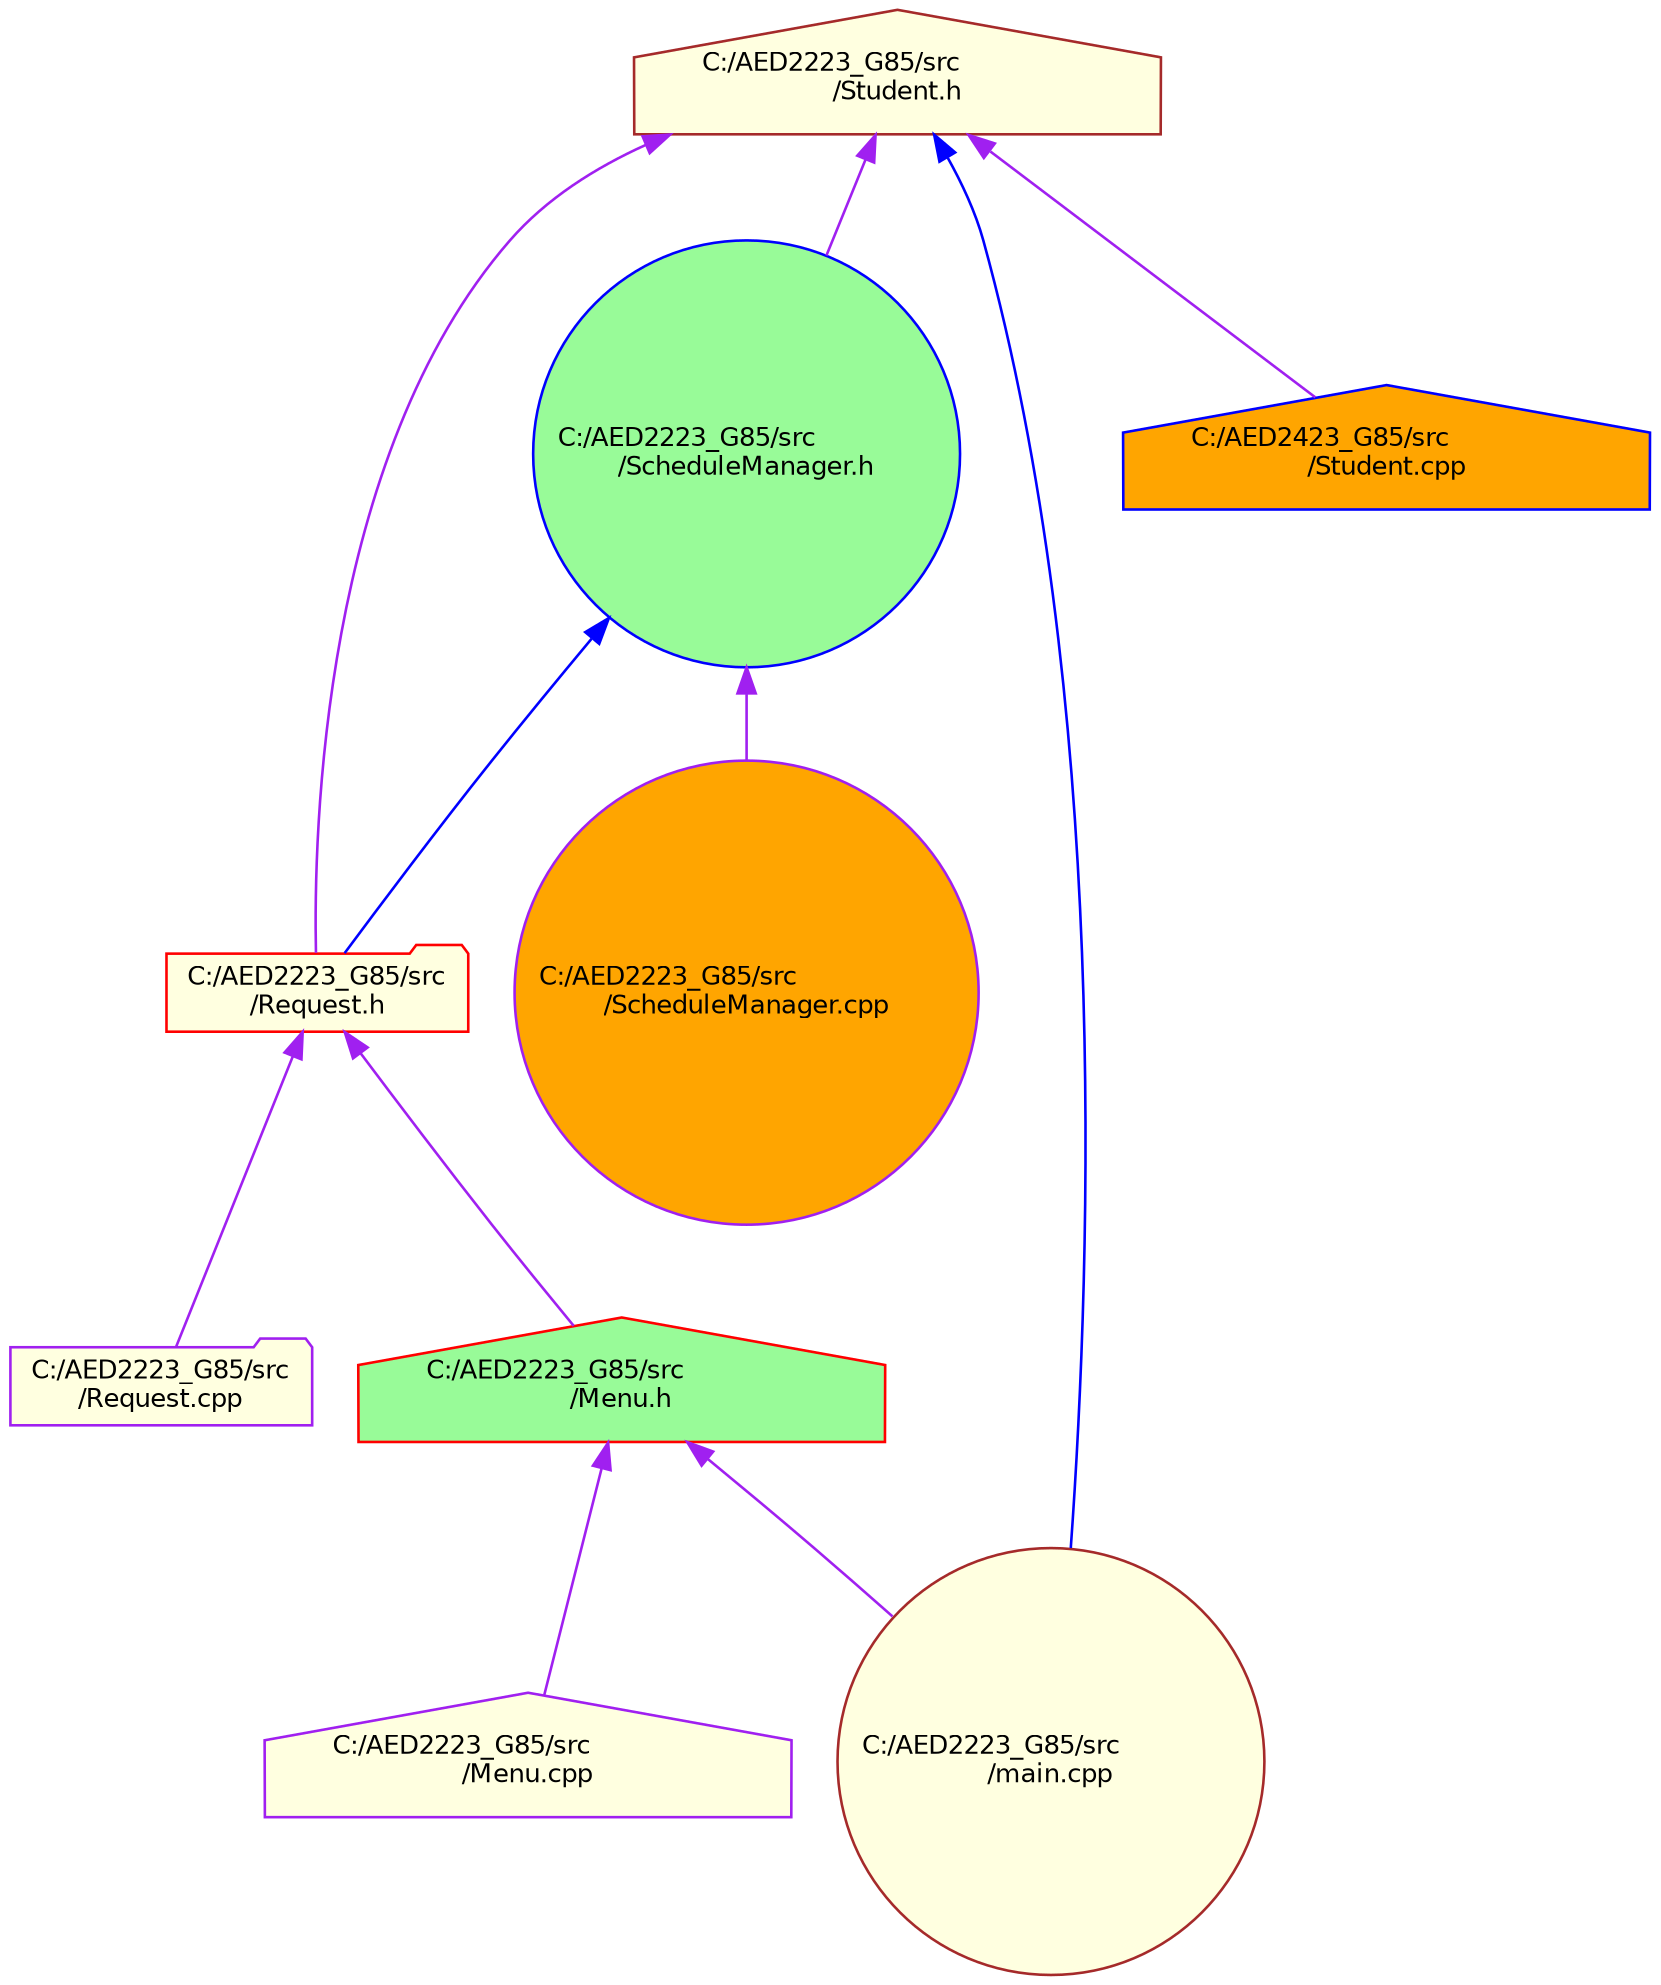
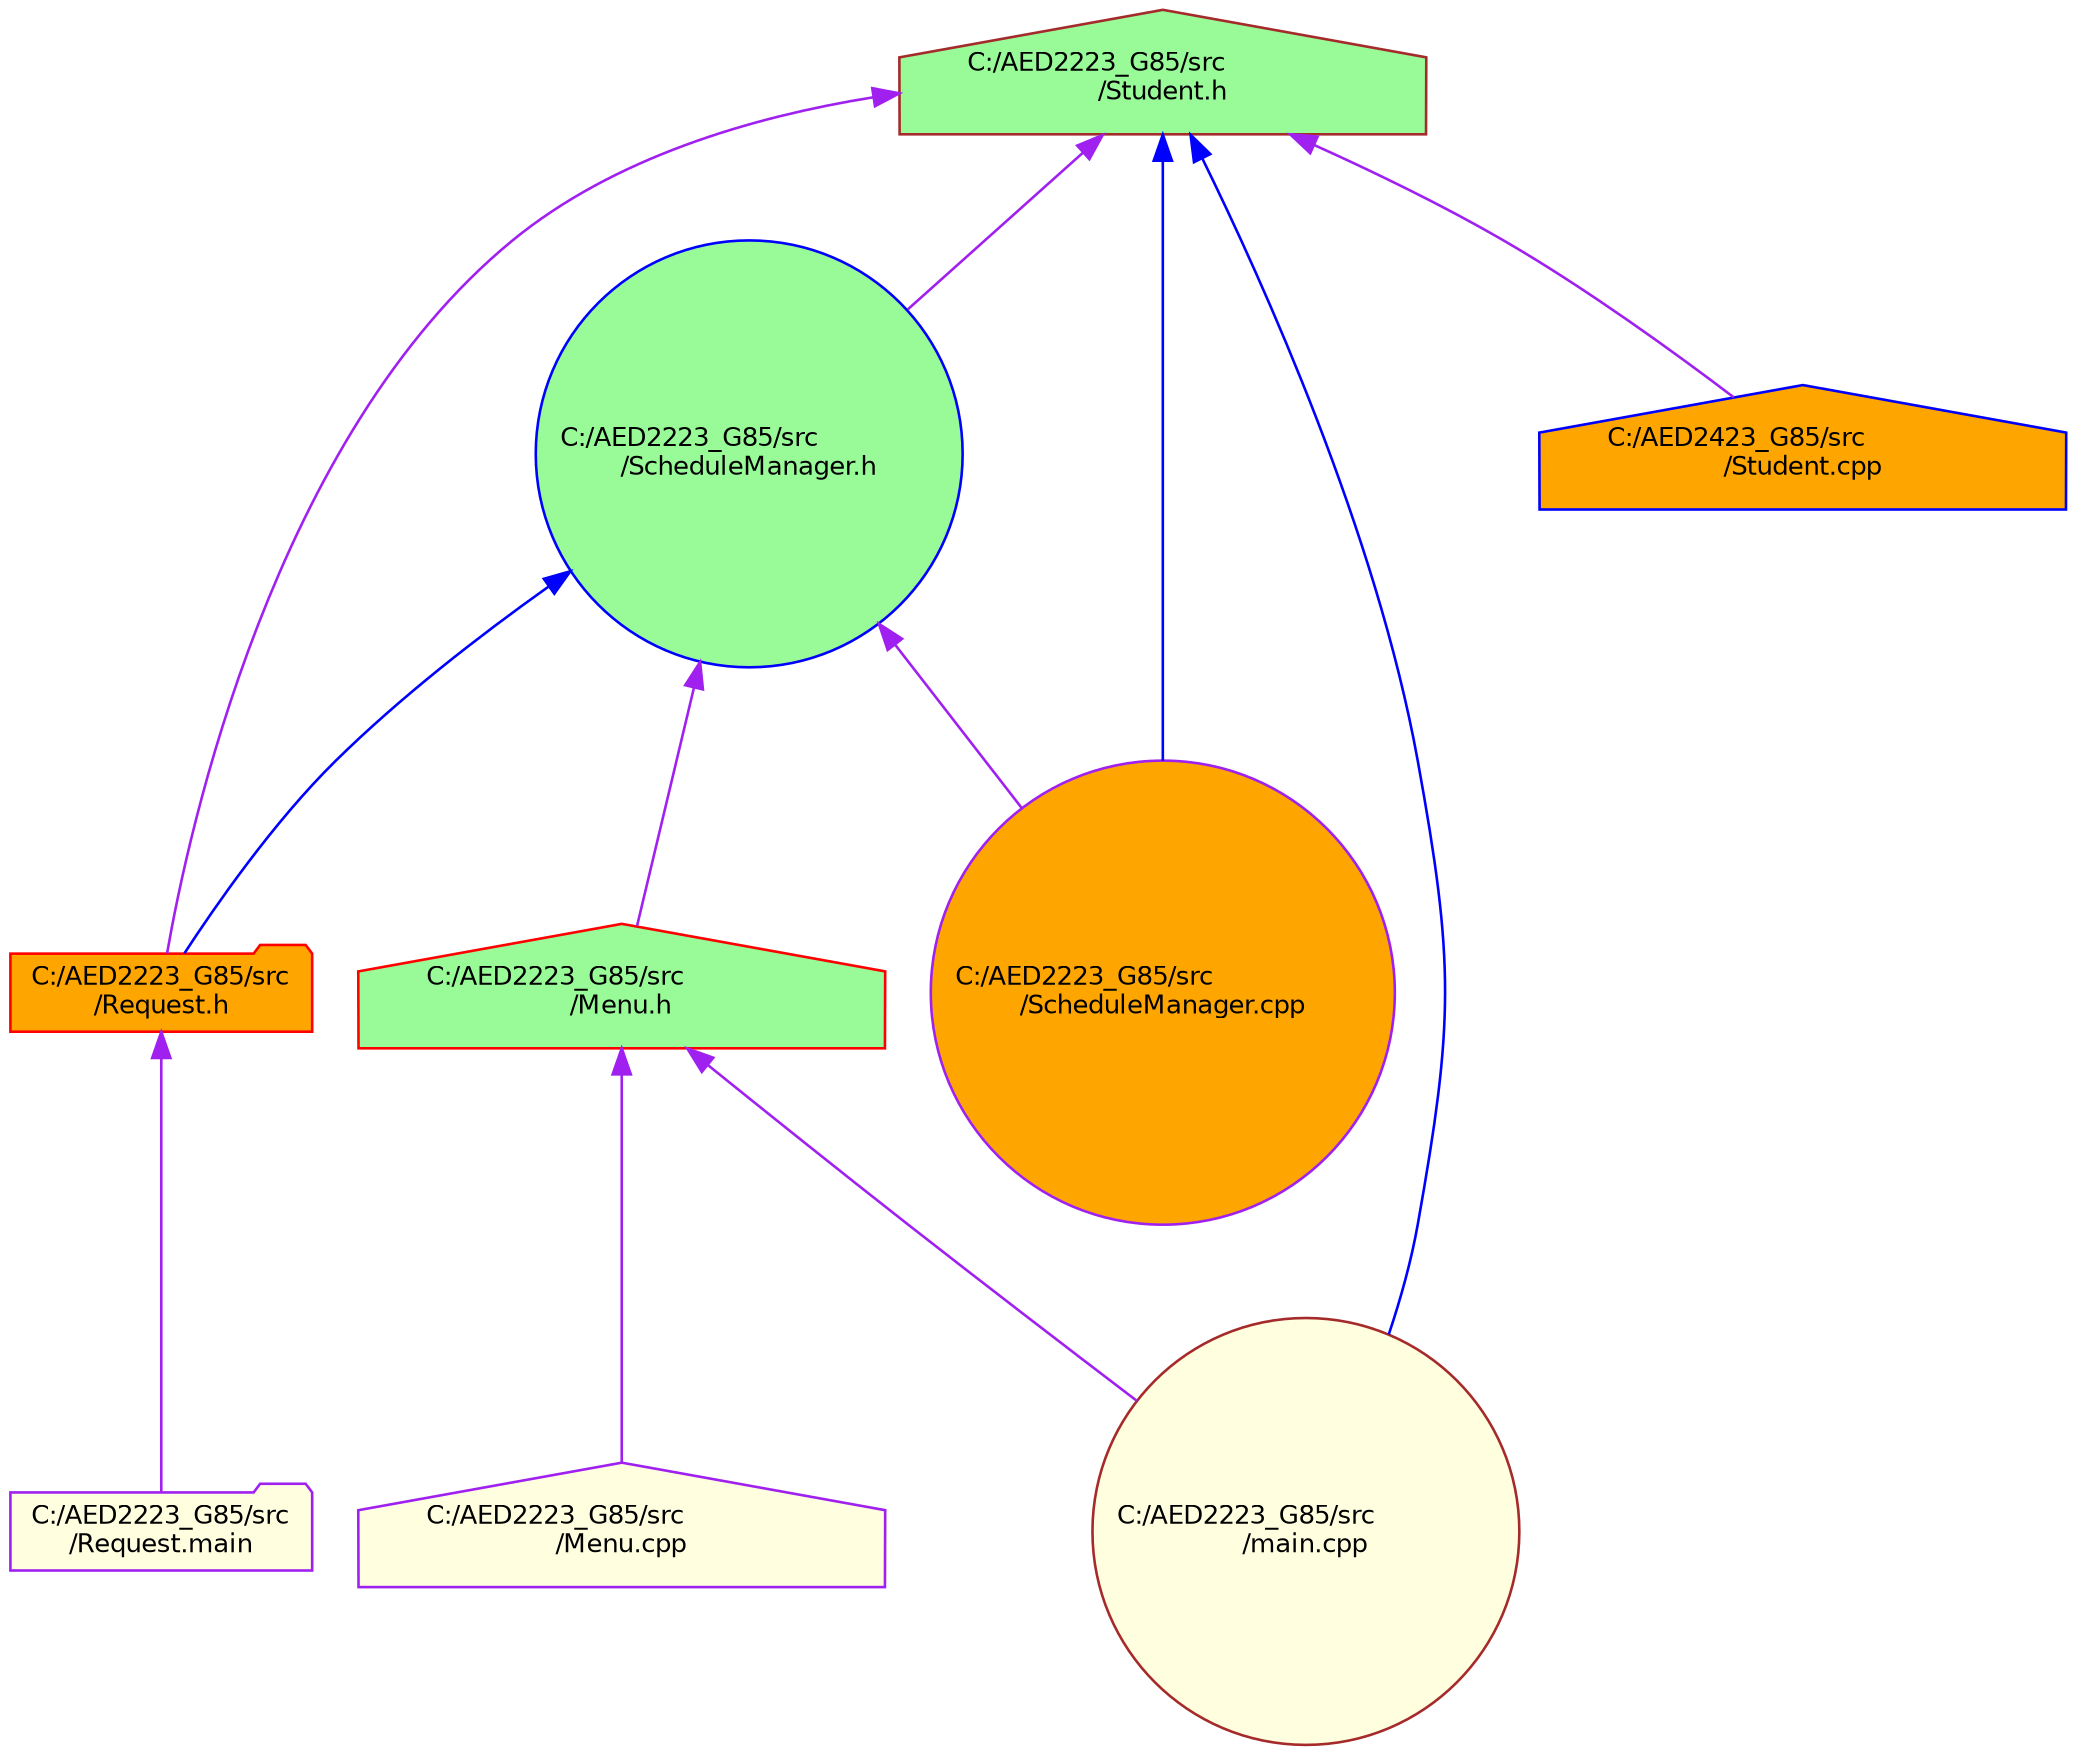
node "C:/AED2223_G85/src /Student.h": fillcolor lightyellow -> palegreen
edge "C:/AED2223_G85/src /ScheduleManager.cpp" -> "C:/AED2223_G85/src /Student.h": added
node "C:/AED2223_G85/src /Request.h": fillcolor lightyellow -> orange
edge "C:/AED2223_G85/src /Menu.h" -> "C:/AED2223_G85/src /Request.h": now "C:/AED2223_G85/src /Menu.h" -> "C:/AED2223_G85/src /ScheduleManager.h"
node "C:/AED2223_G85/src /Request.cpp": label "C:/AED2223_G85/src /Request.cpp" -> "C:/AED2223_G85/src /Request.main"
